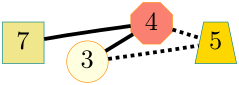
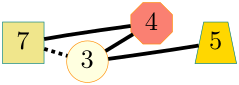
edge "4" -- "5": removed
edge "7" -- "3": added
edge "5" -- "3": style dashed -> solid
